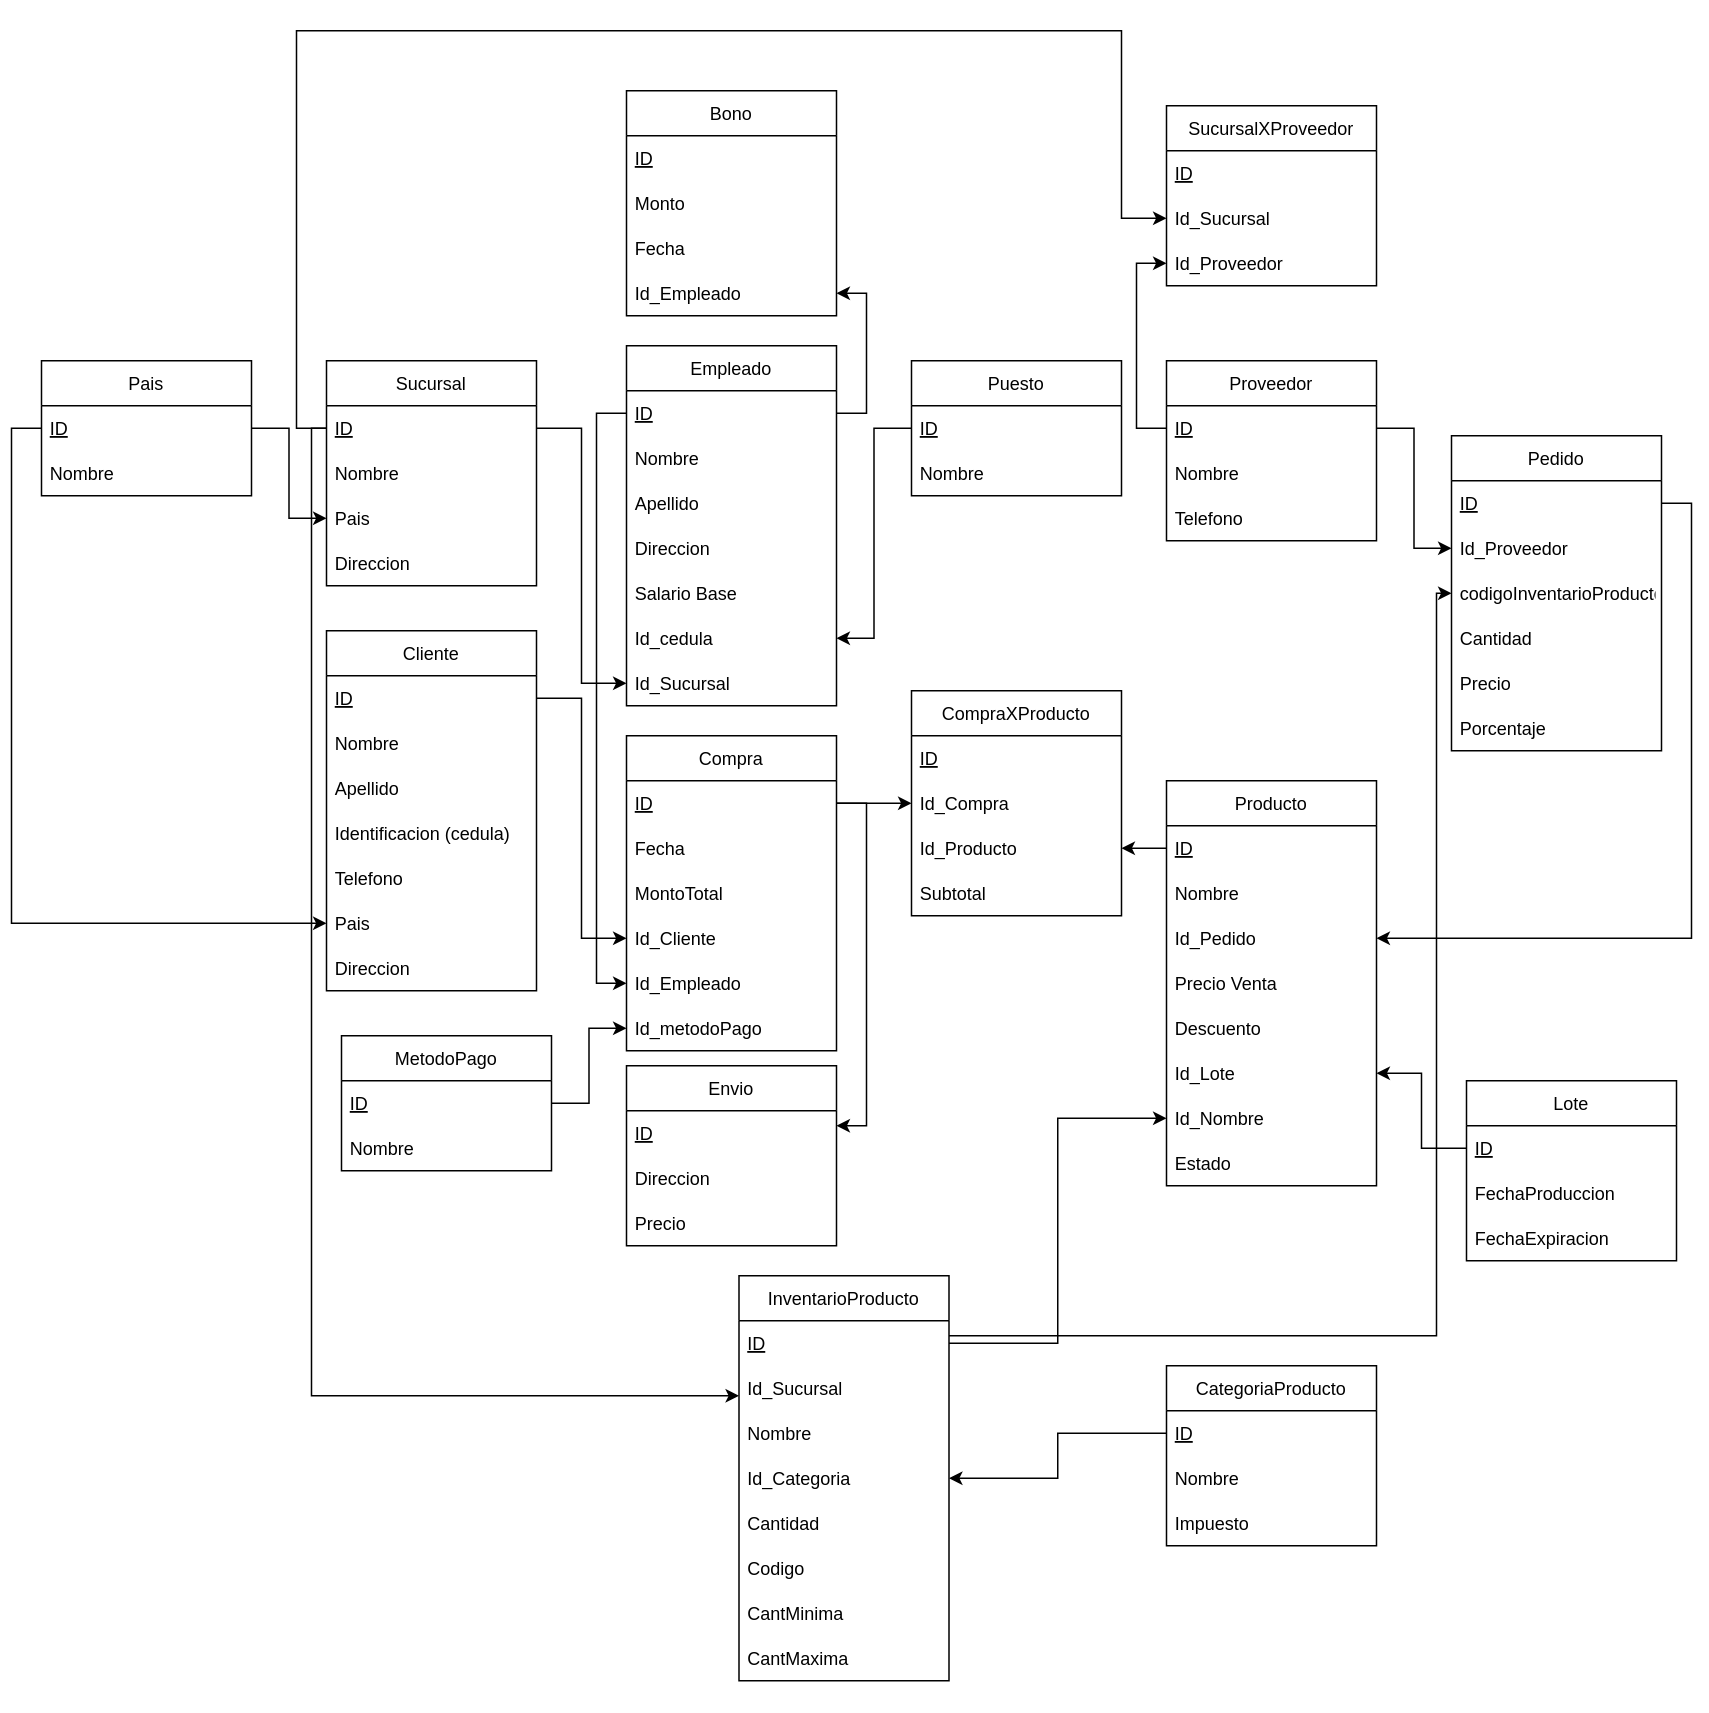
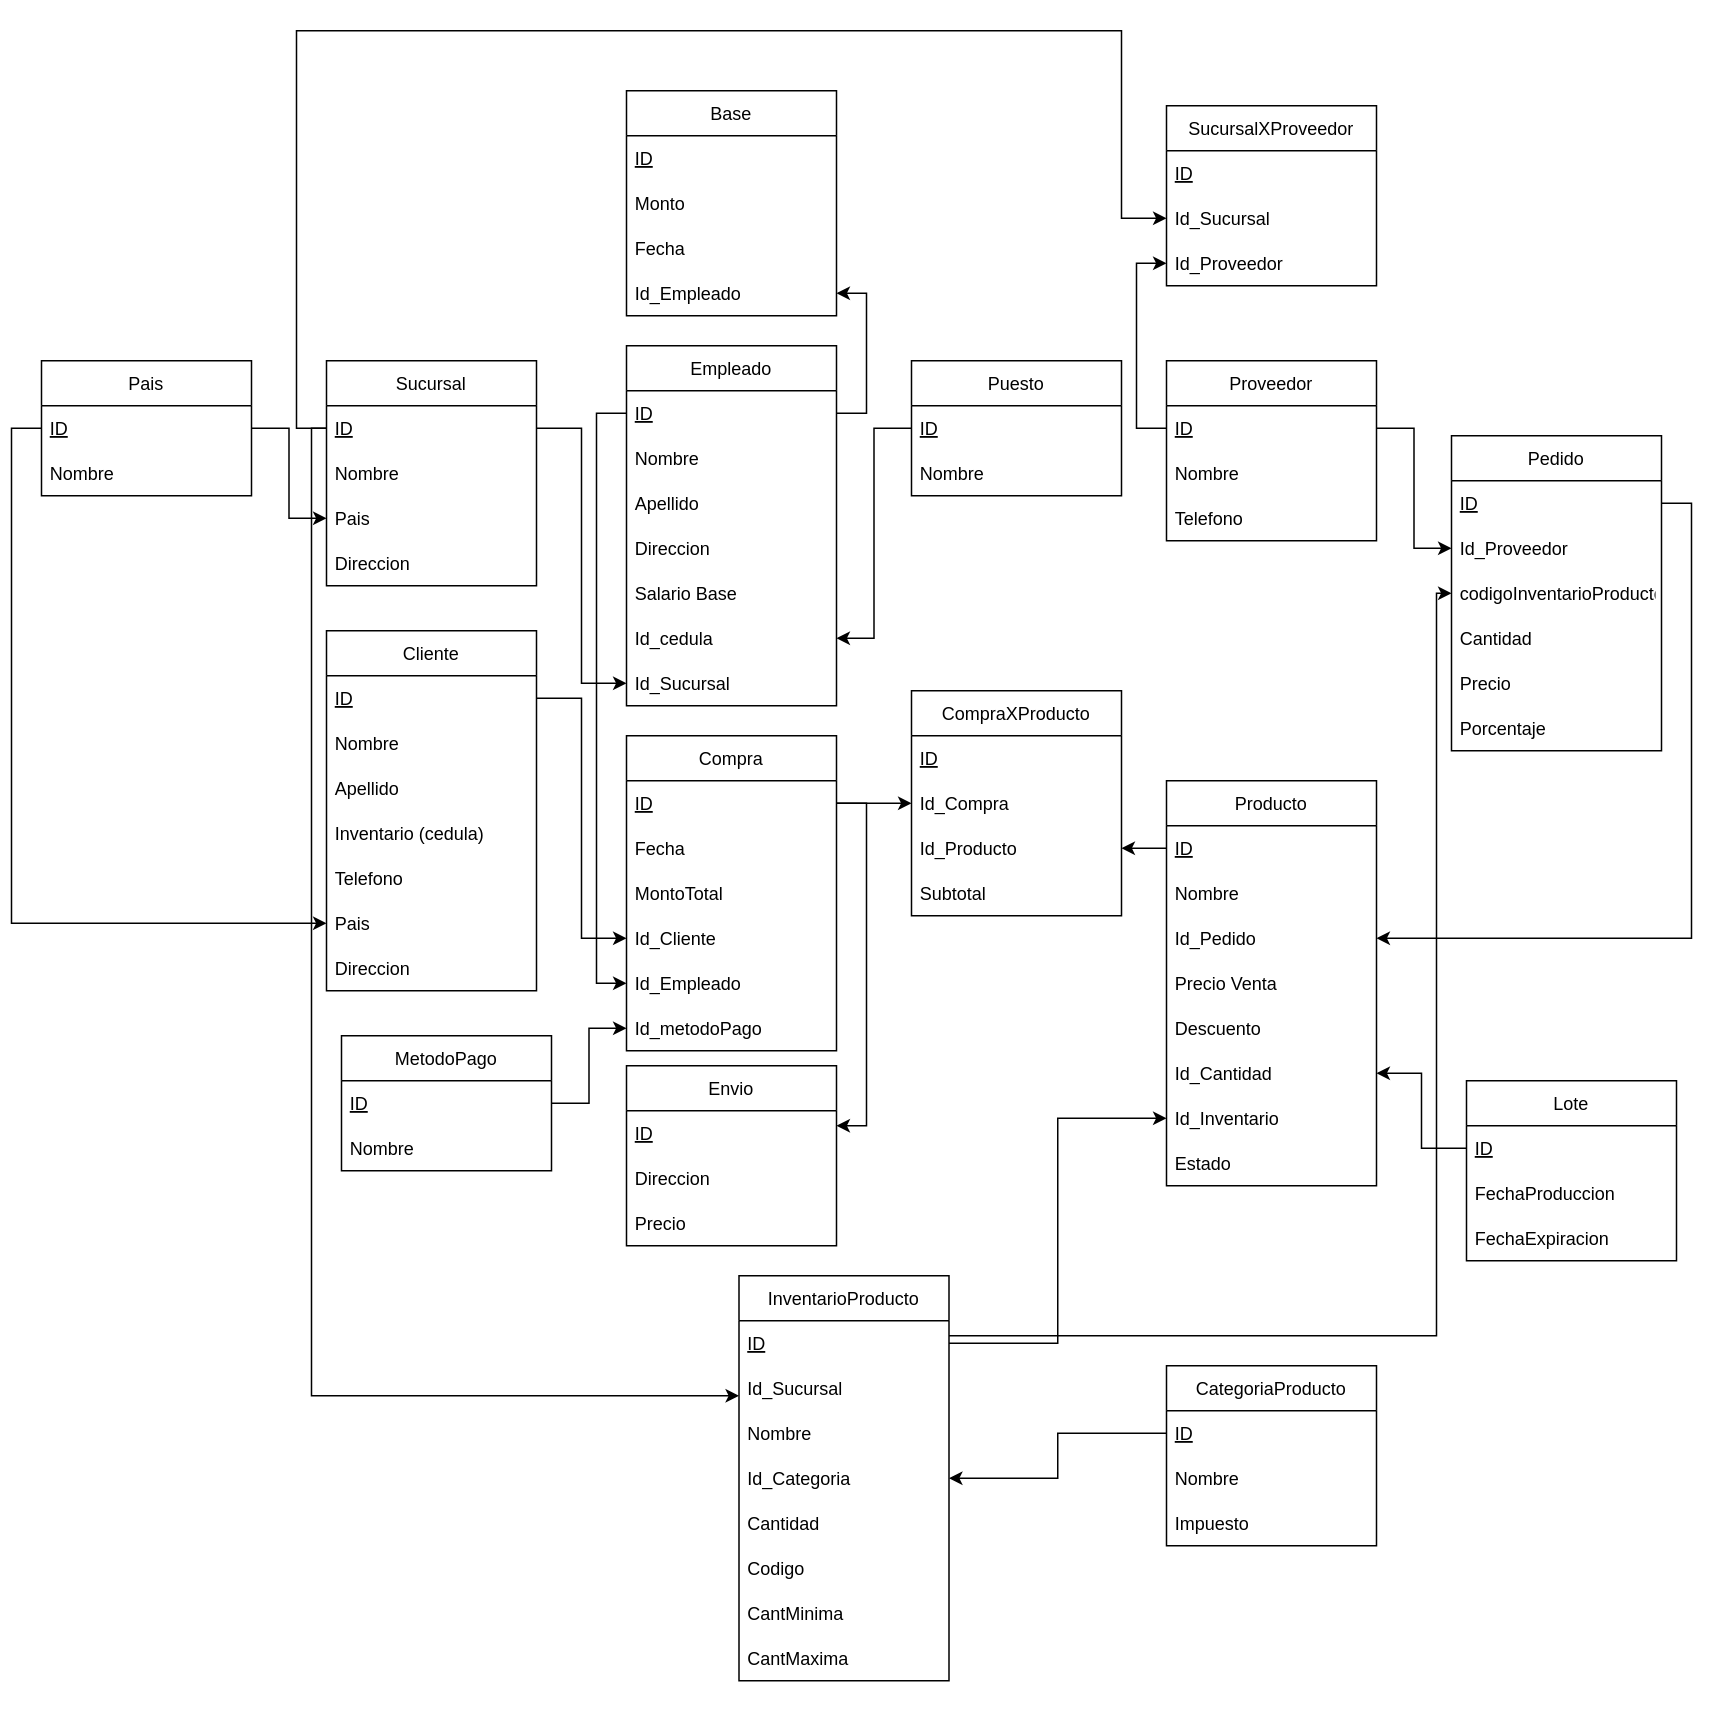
node "Bono": label "Bono" -> "Base"
node "Identificacion (cedula)": label "Identificacion (cedula)" -> "Inventario (cedula)"
node "Id_Lote": label "Id_Lote" -> "Id_Cantidad"
node "Id_Nombre": label "Id_Nombre" -> "Id_Inventario"
